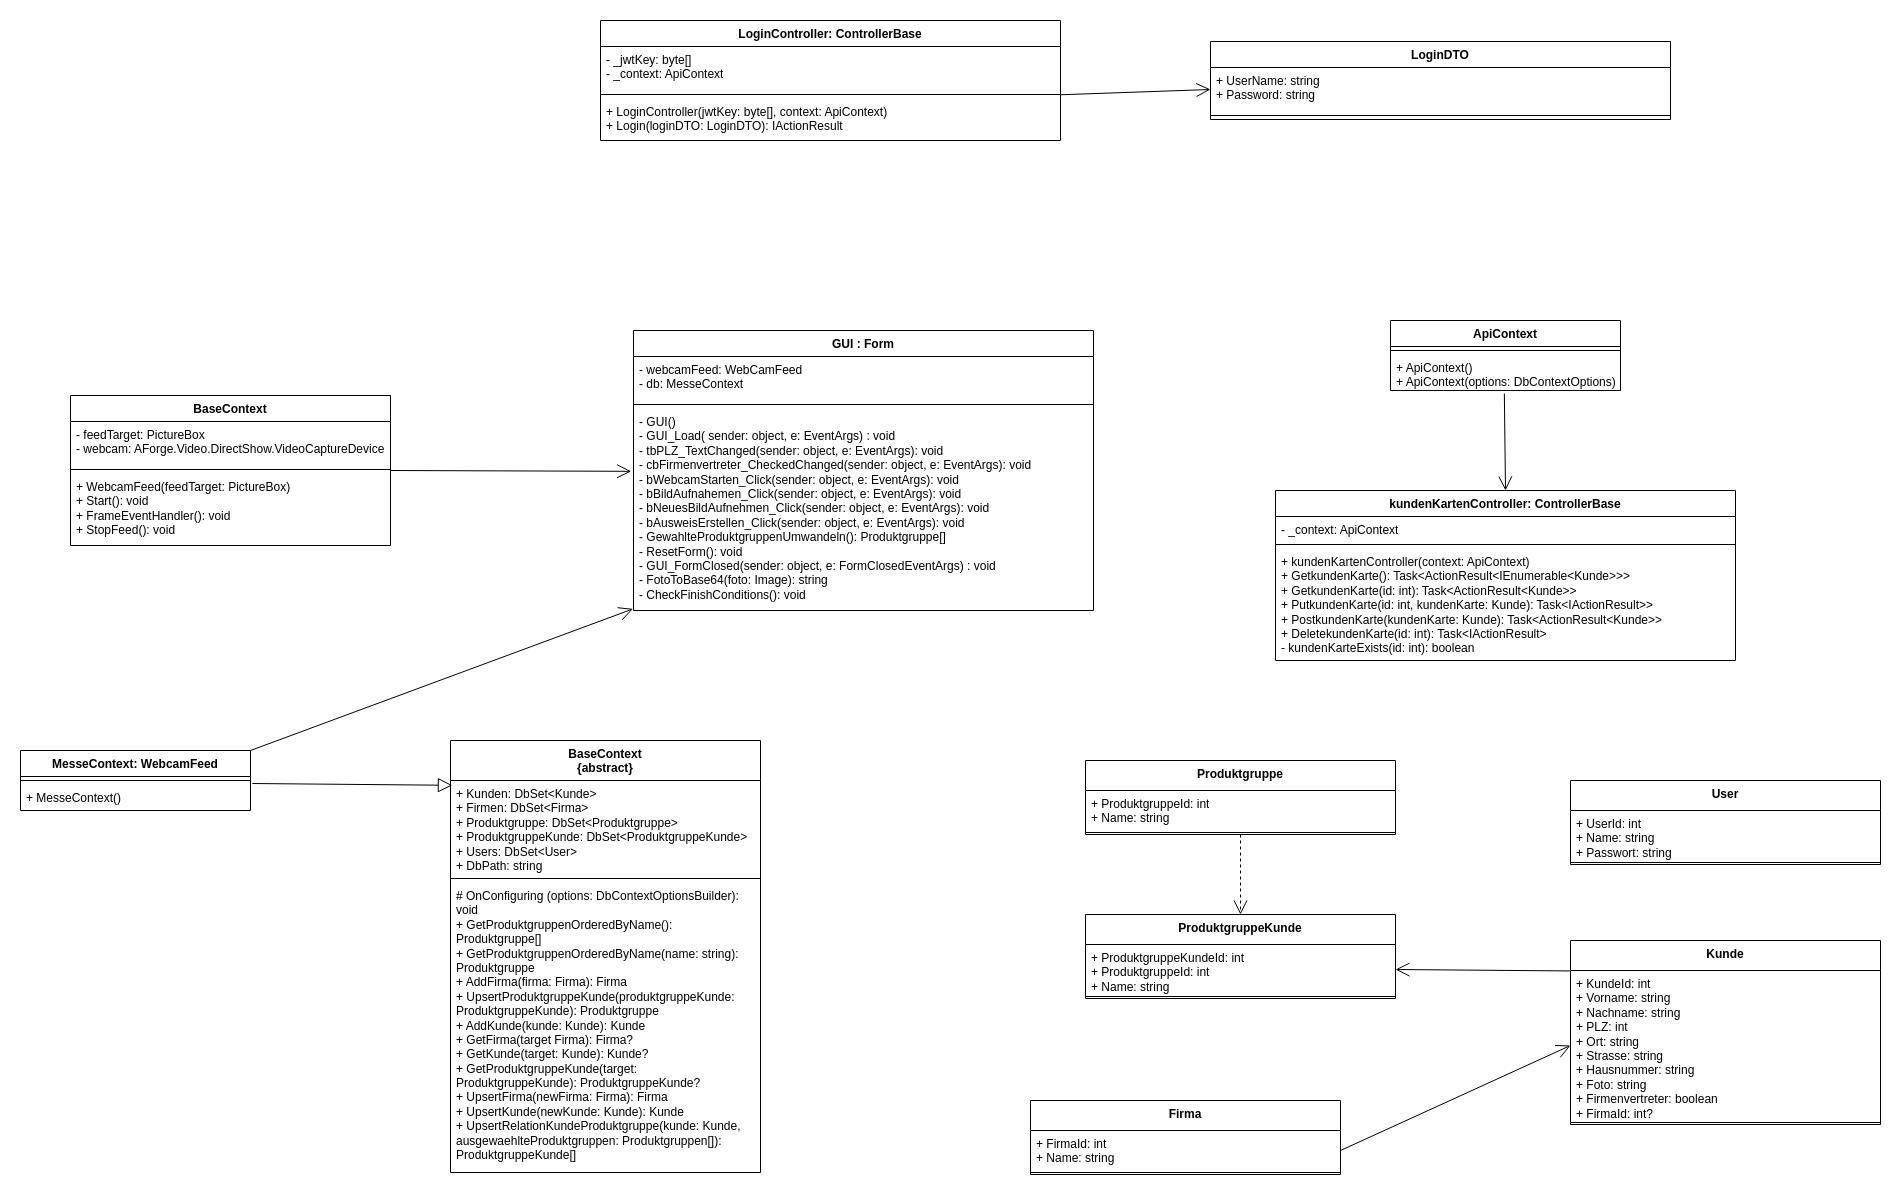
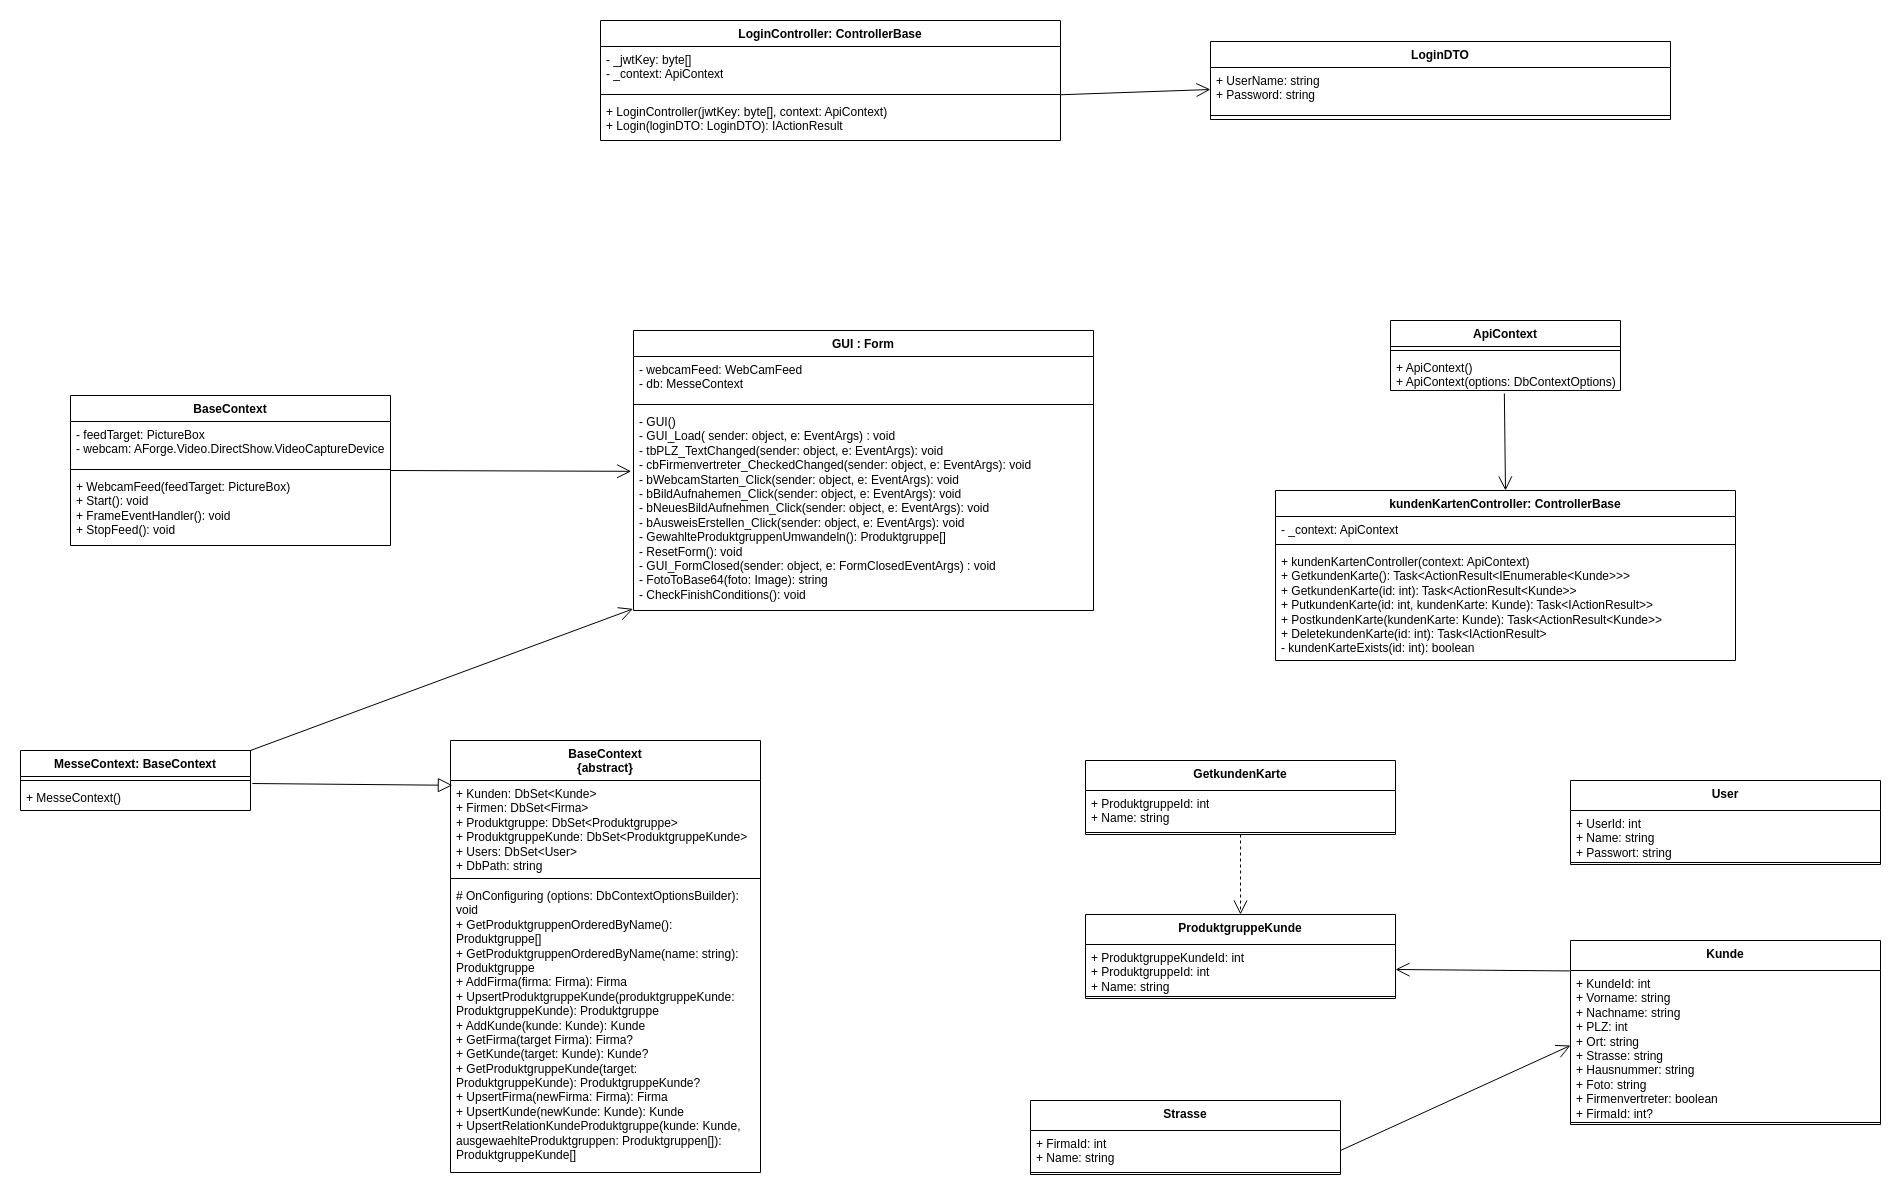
node "MesseContext: WebcamFeed": label "MesseContext: WebcamFeed" -> "MesseContext: BaseContext"
node "Produktgruppe": label "Produktgruppe" -> "GetkundenKarte"
node "Firma": label "Firma" -> "Strasse"
